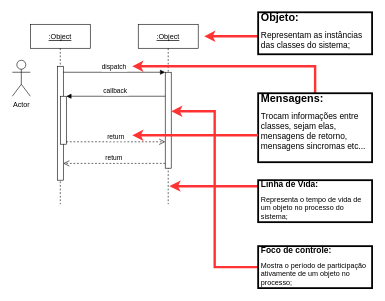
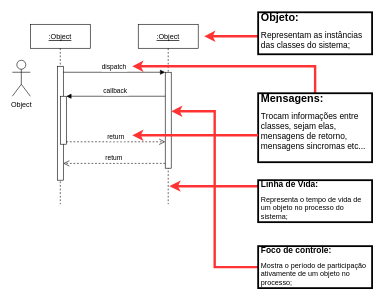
node "Actor": label "Actor" -> "Object"
